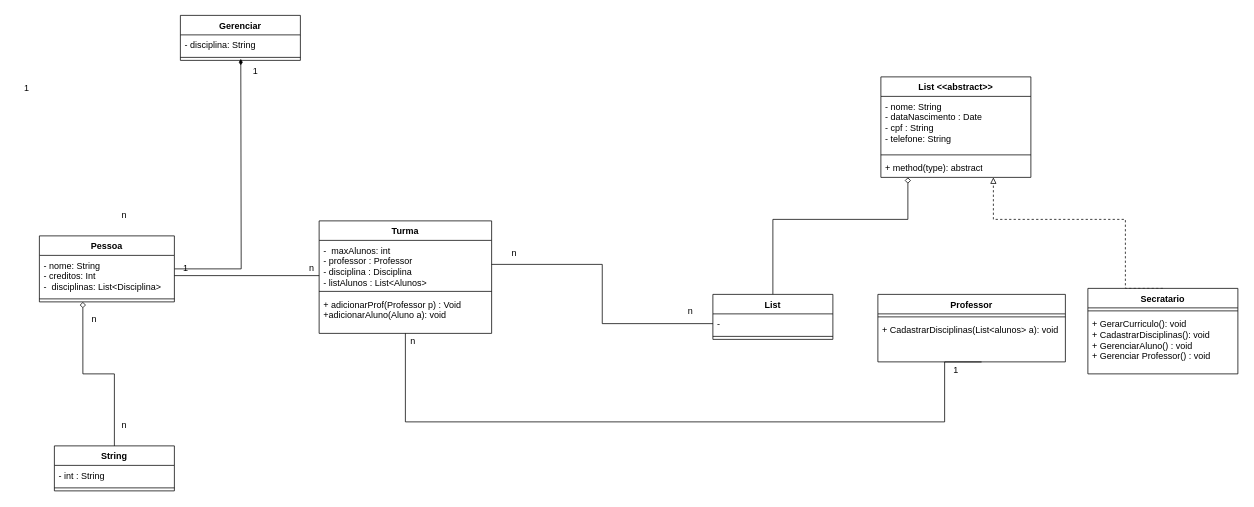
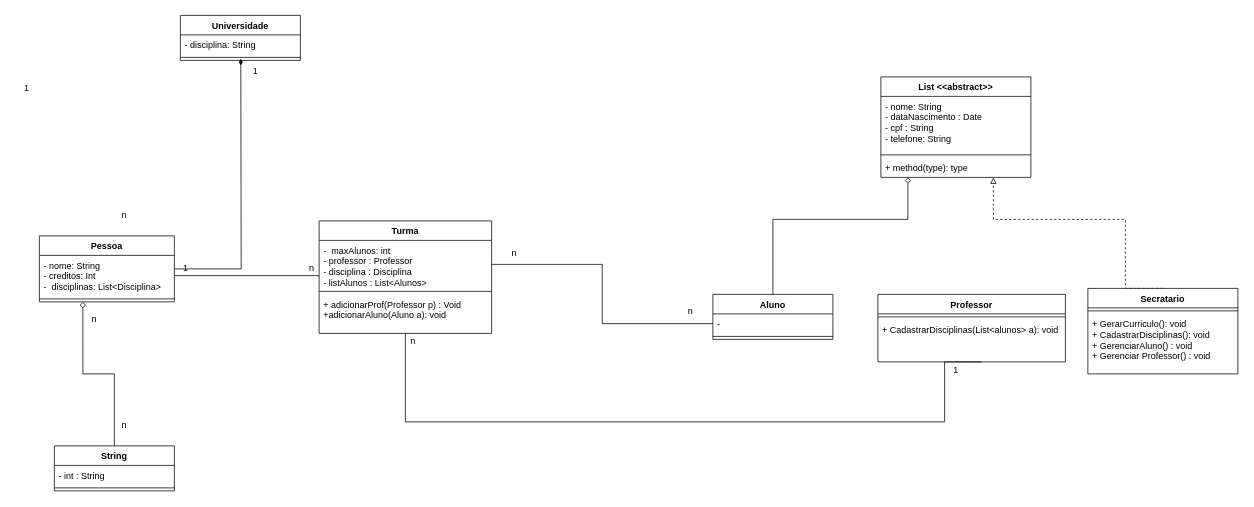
node "Gerenciar": label "Gerenciar" -> "Universidade"
node "+ method(type): abstract": label "+ method(type): abstract" -> "+ method(type): type"
node "List": label "List" -> "Aluno"
